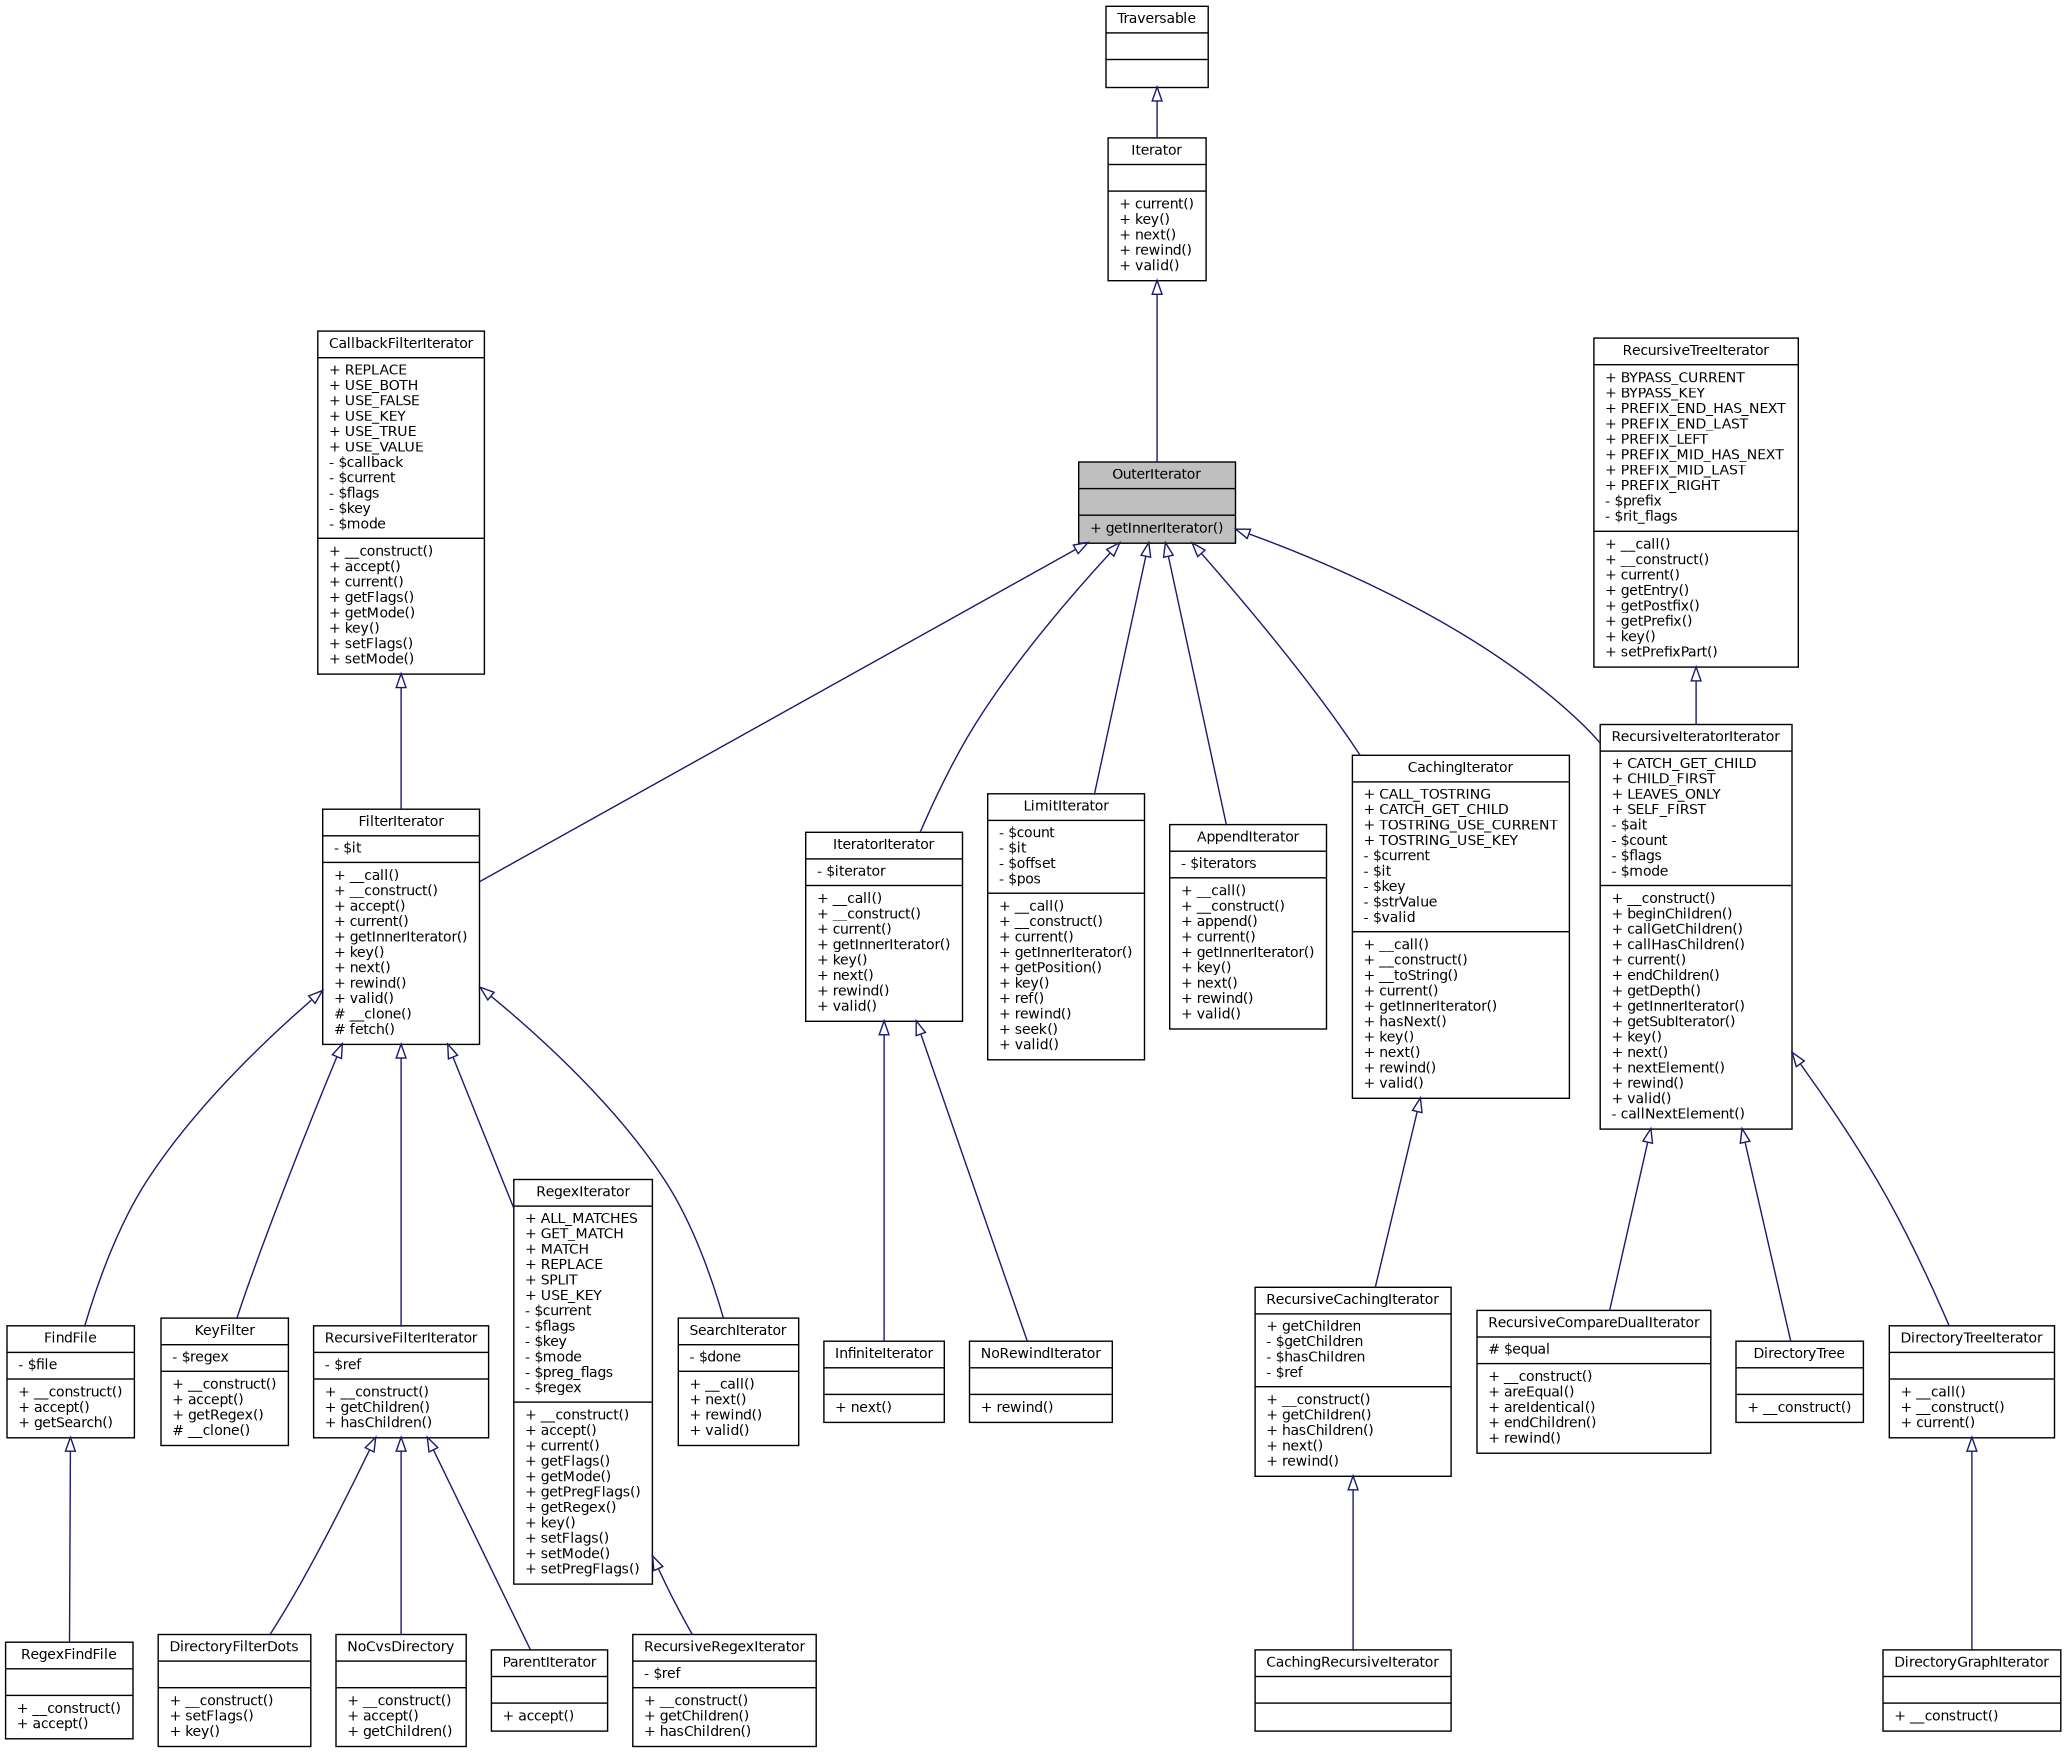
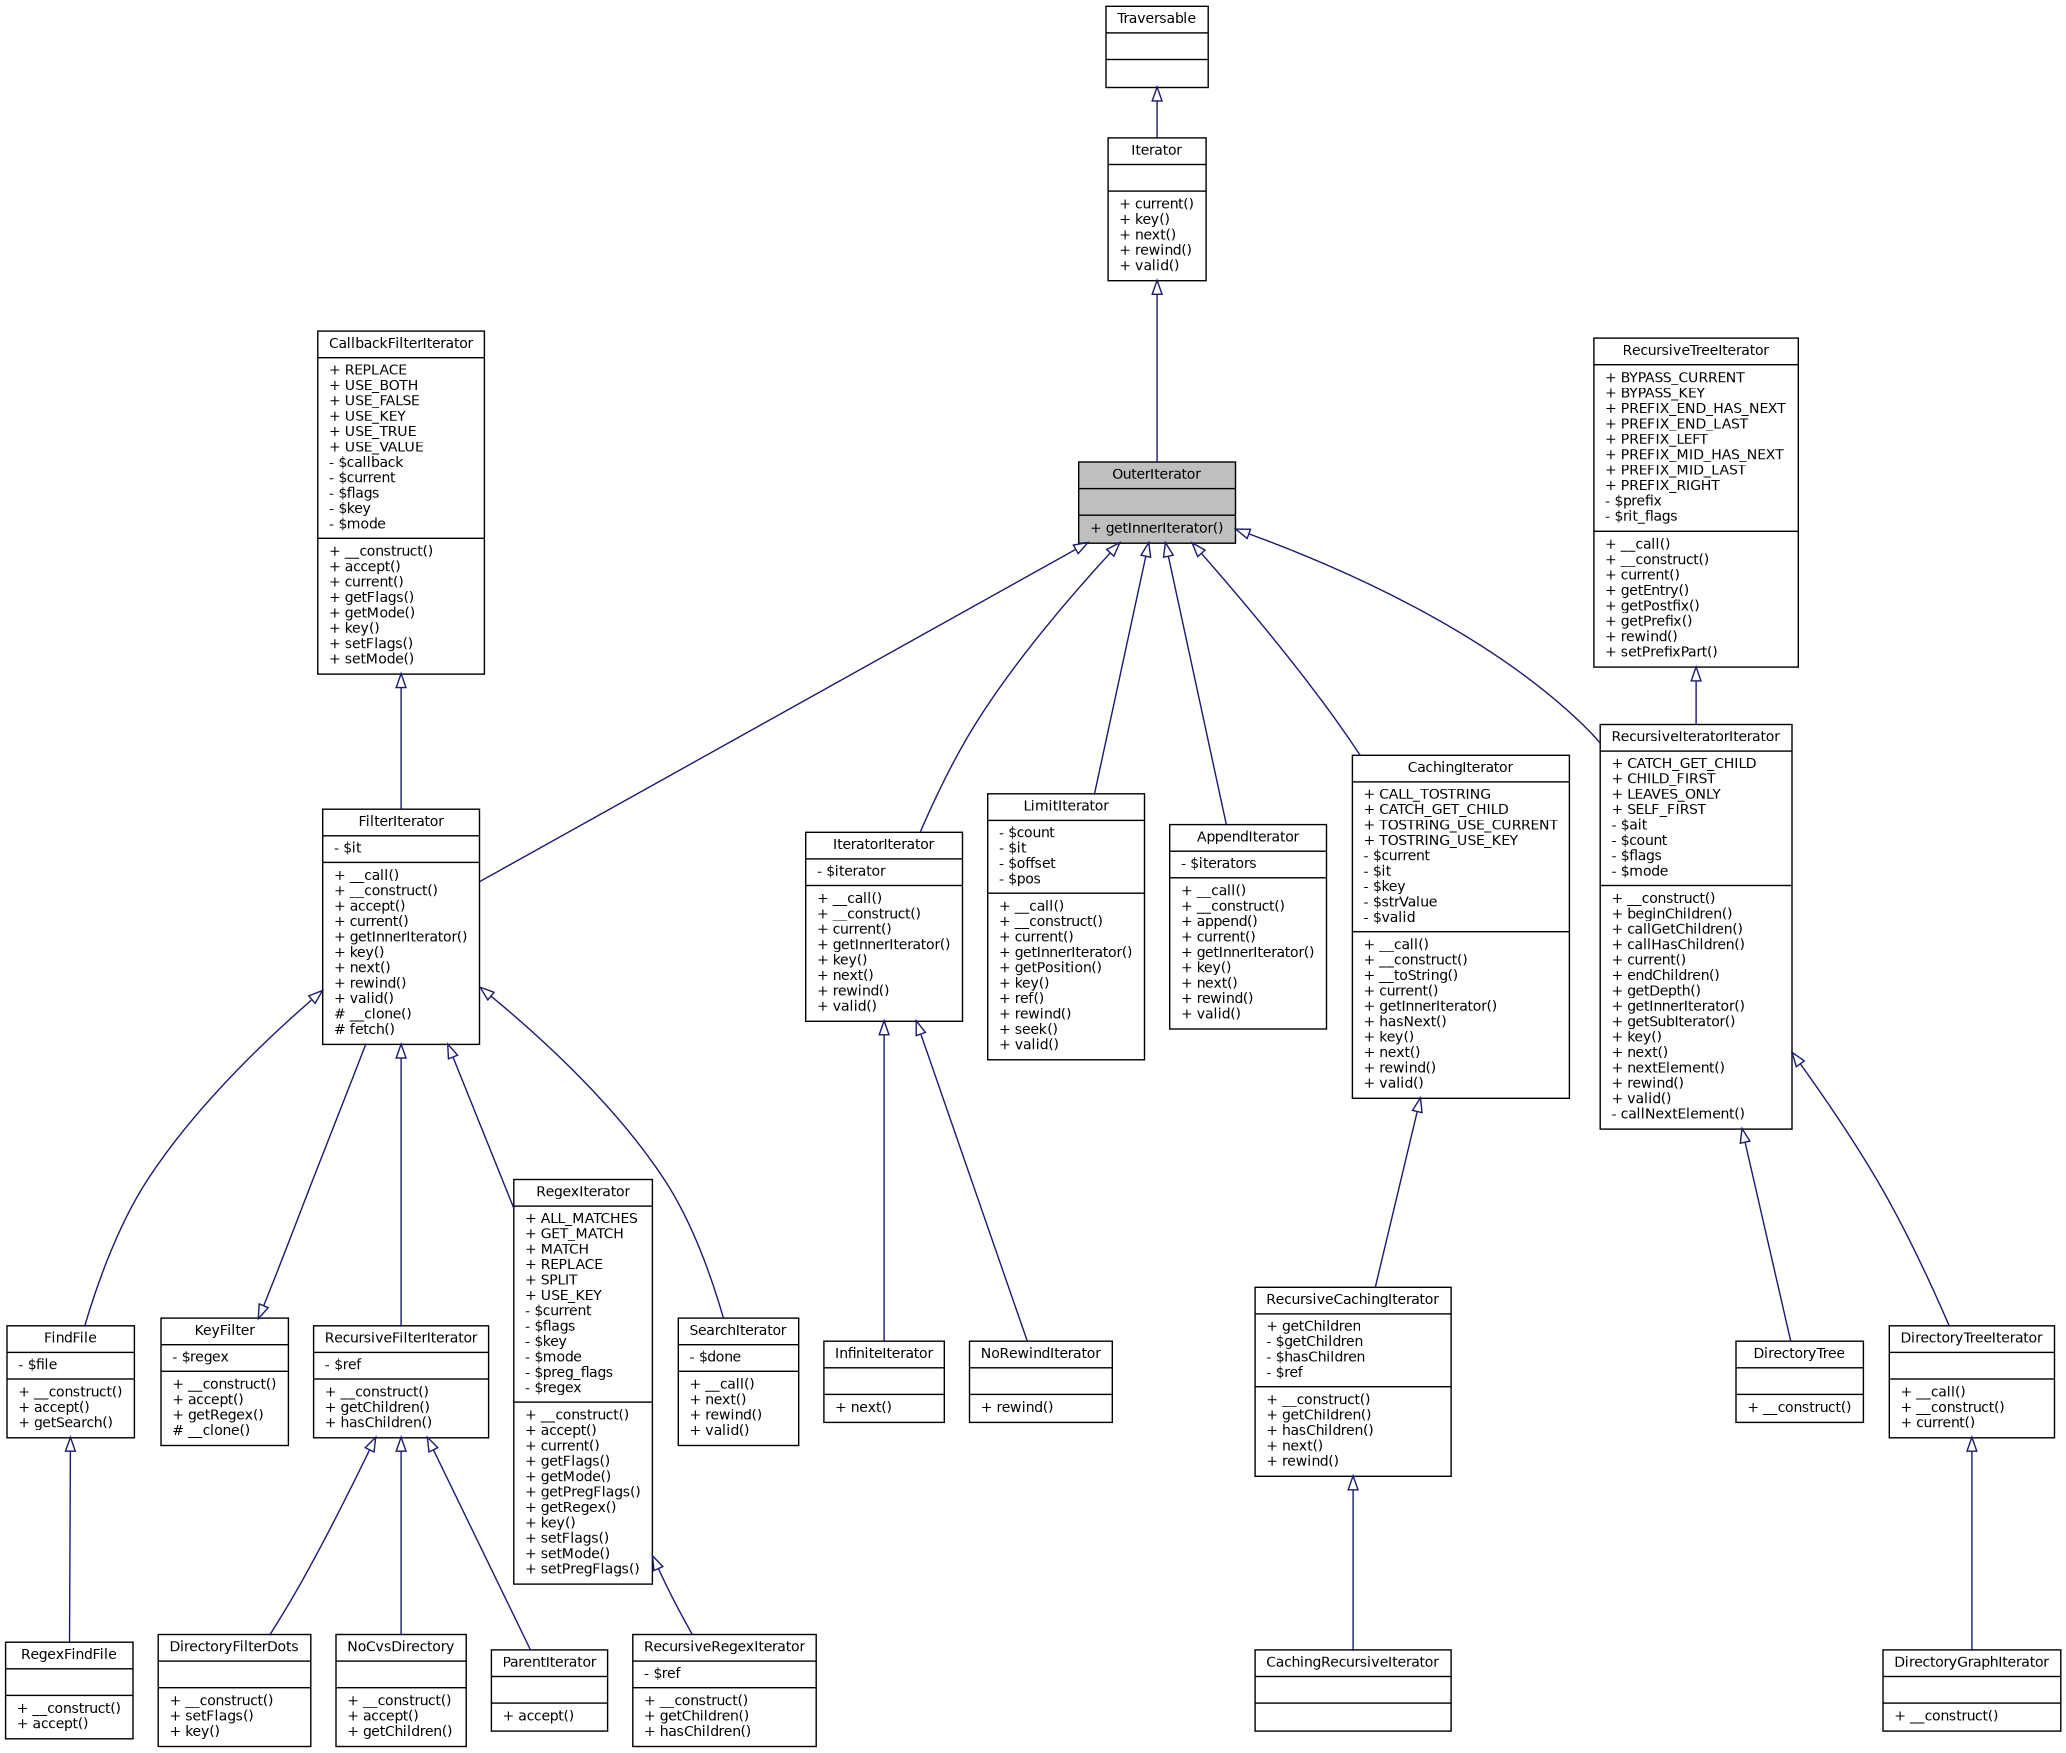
node "RecursiveTreeIterator": text "+ key()" -> "+ rewind()"
edge "KeyFilter" -> "FilterIterator": reversed
node "RecursiveCompareDualIterator": removed
